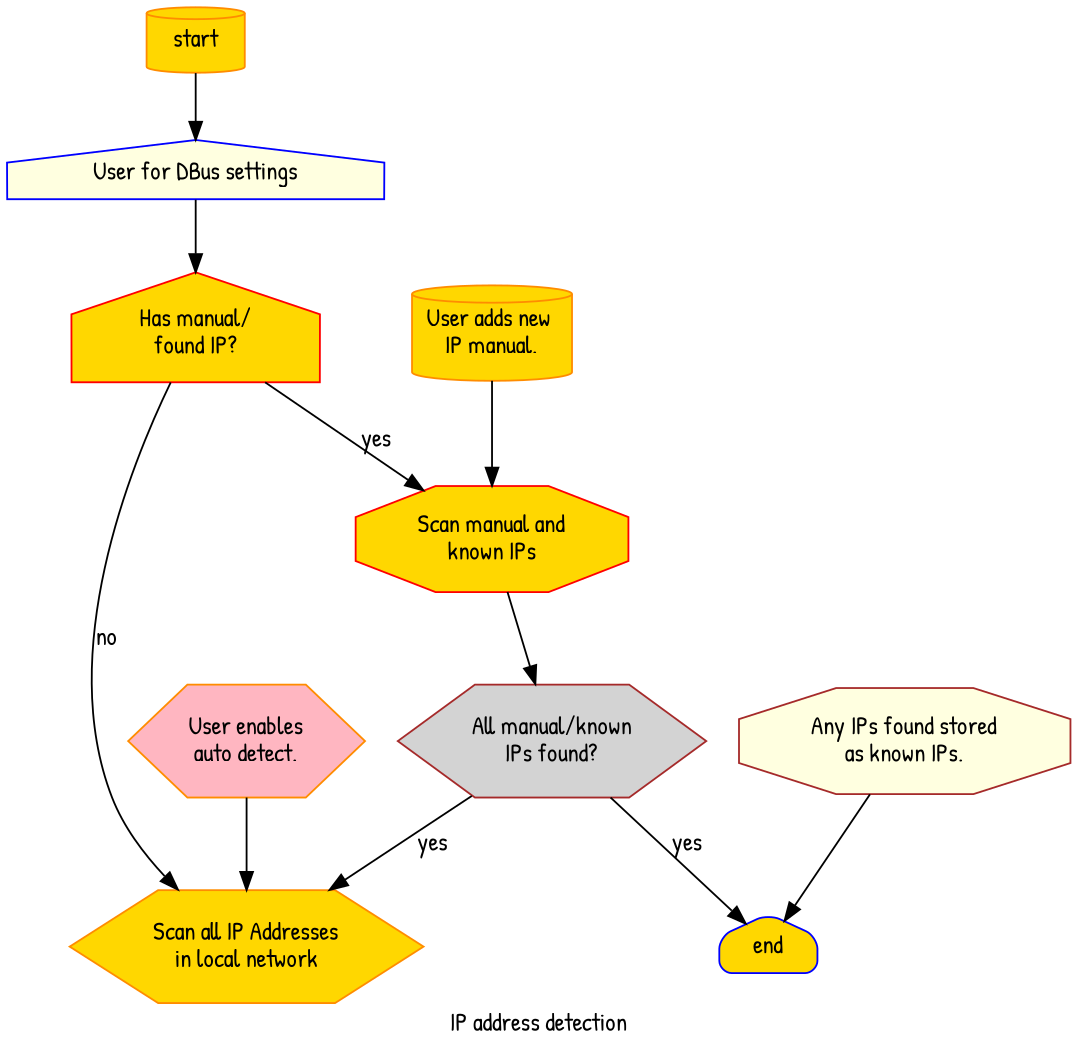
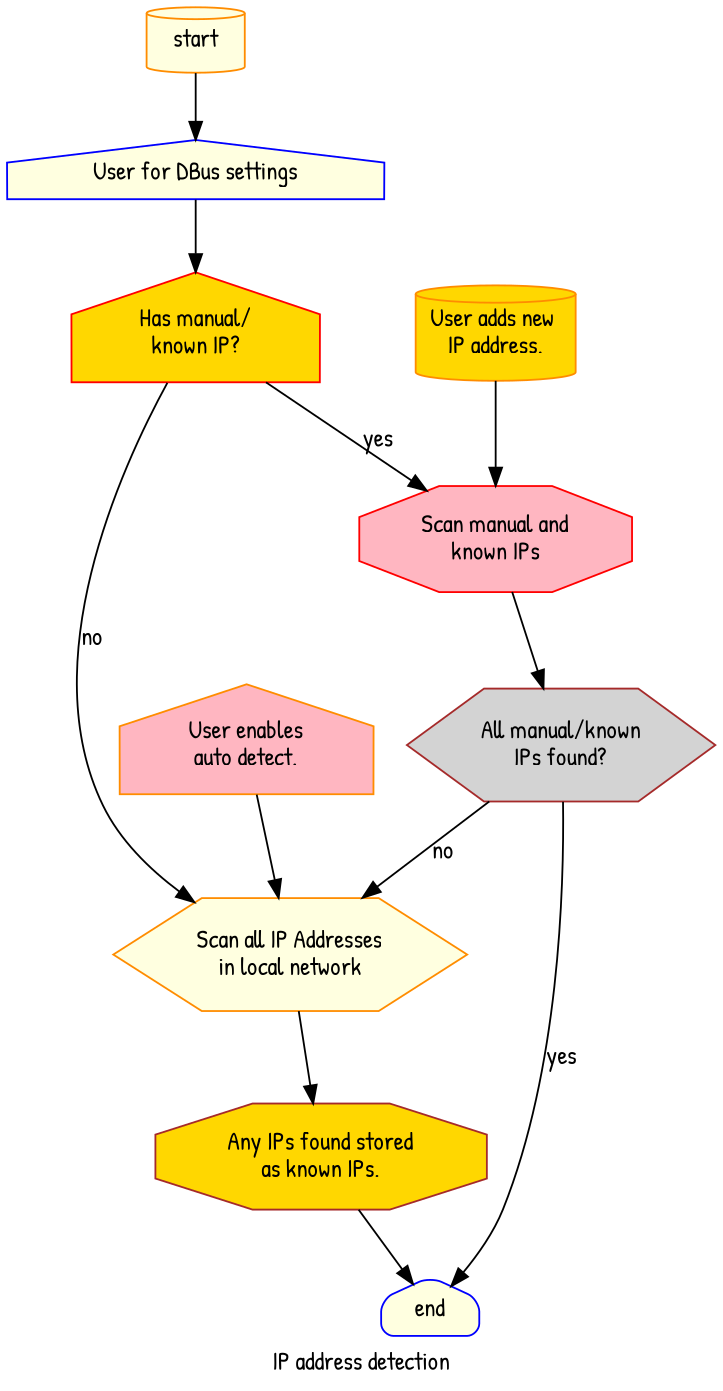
node "start": fillcolor gold -> lightyellow
node "Has manual/ found IP?": label "Has manual/ found IP?" -> "Has manual/ known IP?"
node "User adds new IP manual.": label "User adds new IP manual." -> "User adds new IP address."
node "Scan manual and known IPs": fillcolor gold -> lightpink
node "User enables auto detect.": shape hexagon -> house
node "Any IPs found stored as known IPs.": fillcolor lightyellow -> gold
edge "All manual/known IPs found?" -> "Scan all IP Addresses in local network": label "yes" -> "no"
node "Scan all IP Addresses in local network": fillcolor gold -> lightyellow
node "end": fillcolor gold -> lightyellow
edge "Scan all IP Addresses in local network" -> "Any IPs found stored as known IPs.": added
